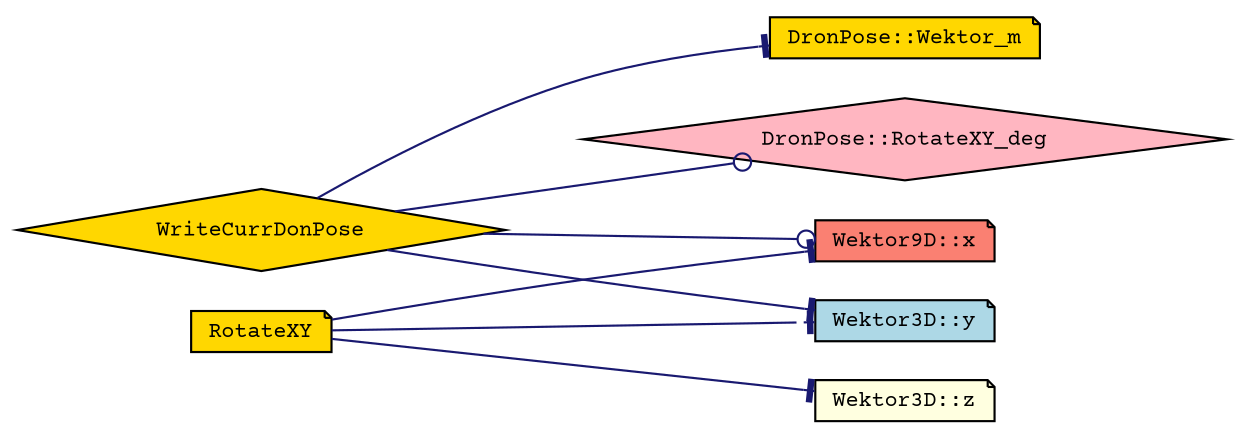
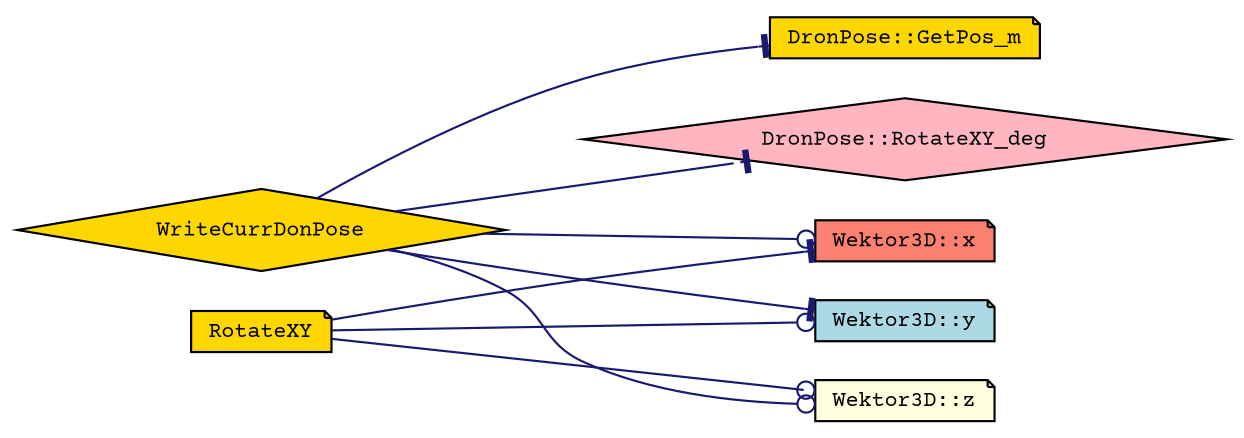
node "DronPose::Wektor_m": label "DronPose::Wektor_m" -> "DronPose::GetPos_m"
edge "WriteCurrDonPose" -> "DronPose::RotateXY_deg": arrowhead odot -> tee
node "Wektor9D::x": label "Wektor9D::x" -> "Wektor3D::x"
edge "RotateXY" -> "Wektor3D::y": arrowhead tee -> odot
edge "WriteCurrDonPose" -> "Wektor3D::z": added
edge "RotateXY" -> "Wektor3D::z": arrowhead tee -> odot
